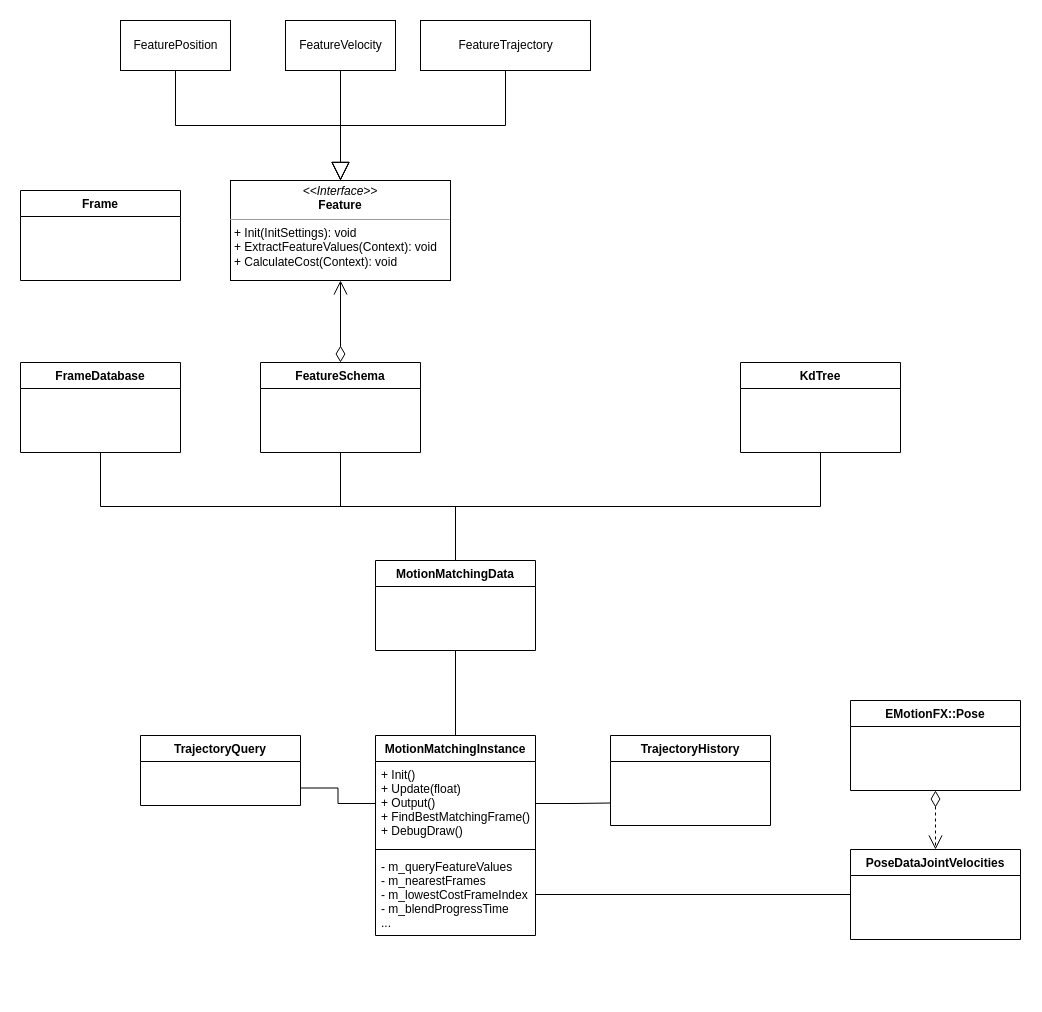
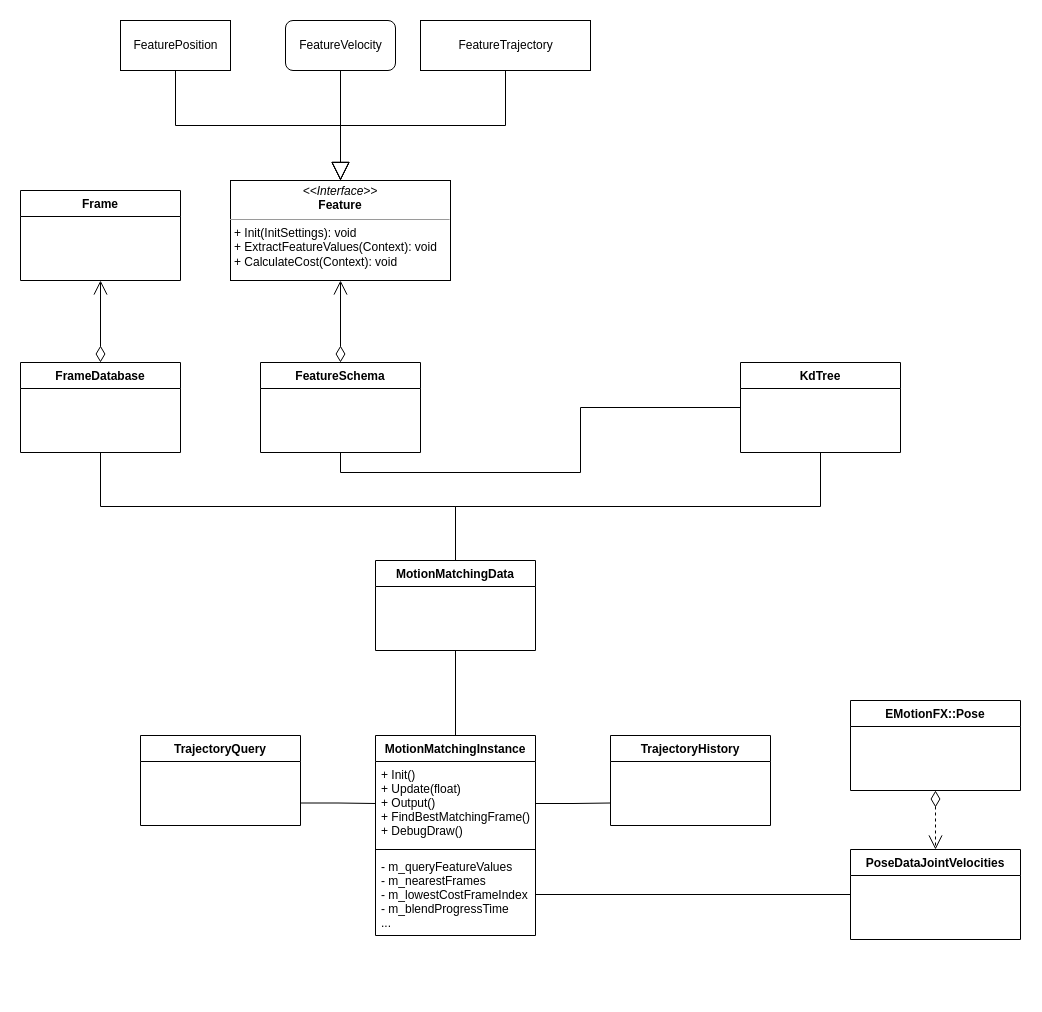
node "FeatureVelocity": shape rectangle -> rounded rectangle
edge "Frame" -- "FrameDatabase": added
edge "FeatureSchema" -- "MotionMatchingData": now "FeatureSchema" -- "KdTree"
node "TrajectoryQuery": size 160x70 -> 160x90
